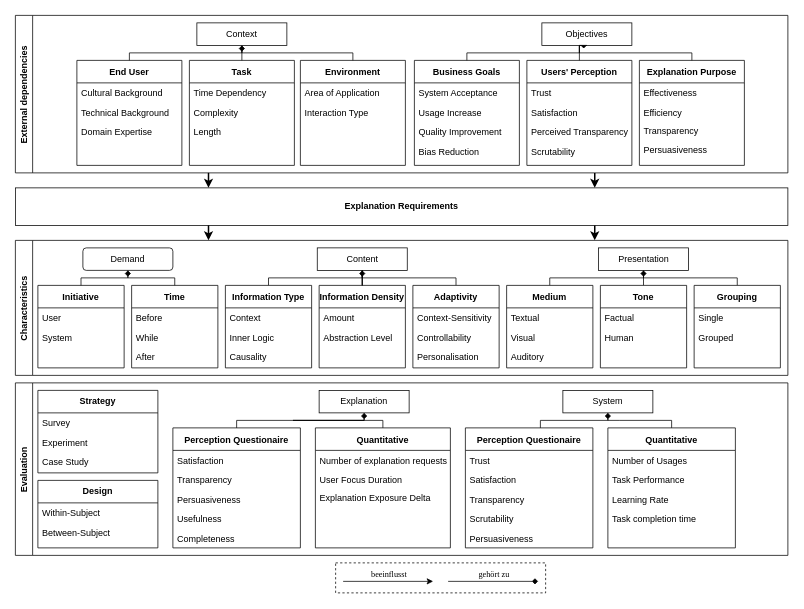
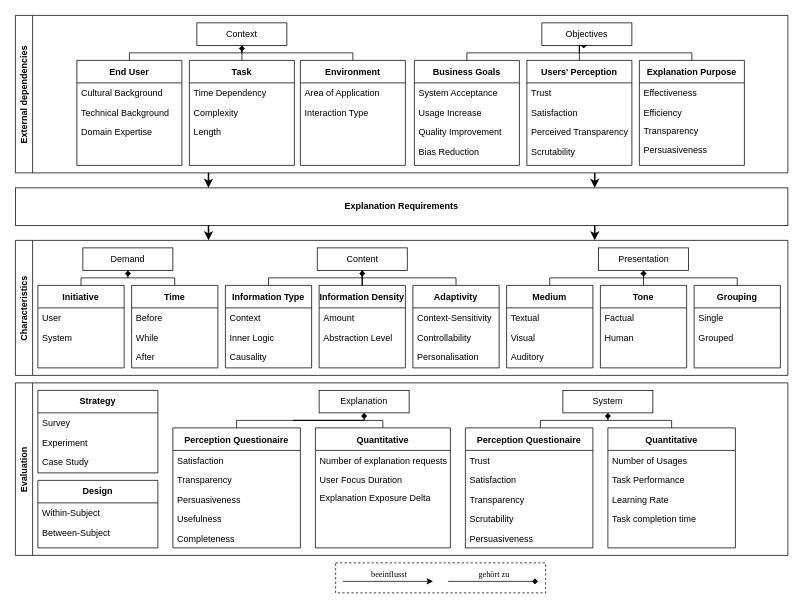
node "Demand": shape rounded rectangle -> rectangle
